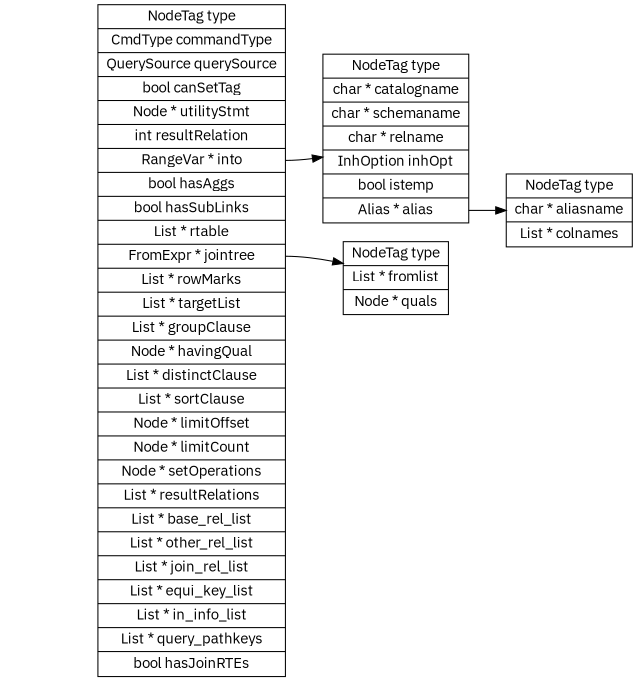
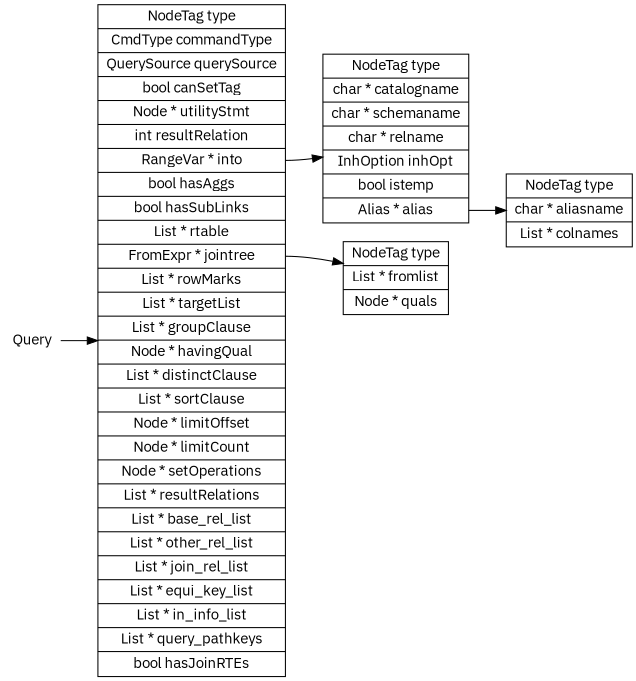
node "Query": added
